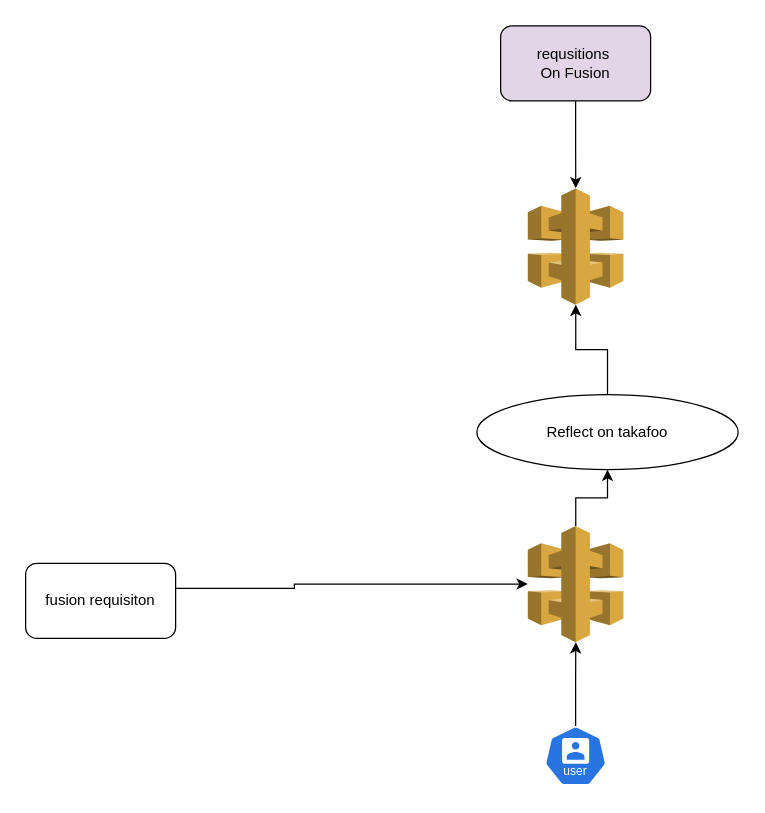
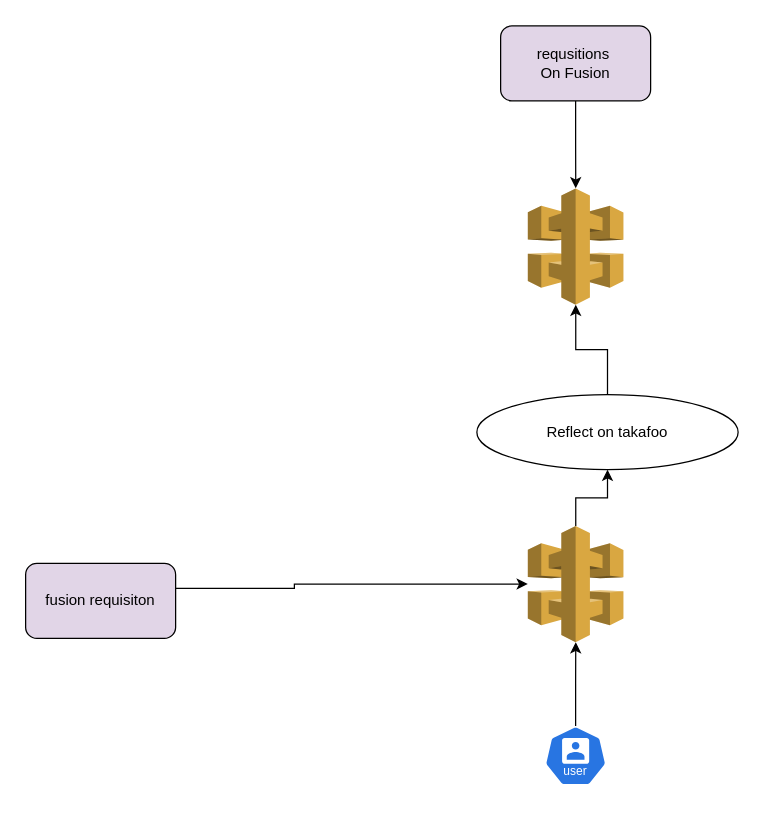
node "fusion requisiton": fillcolor #ffffff -> #e1d5e7
